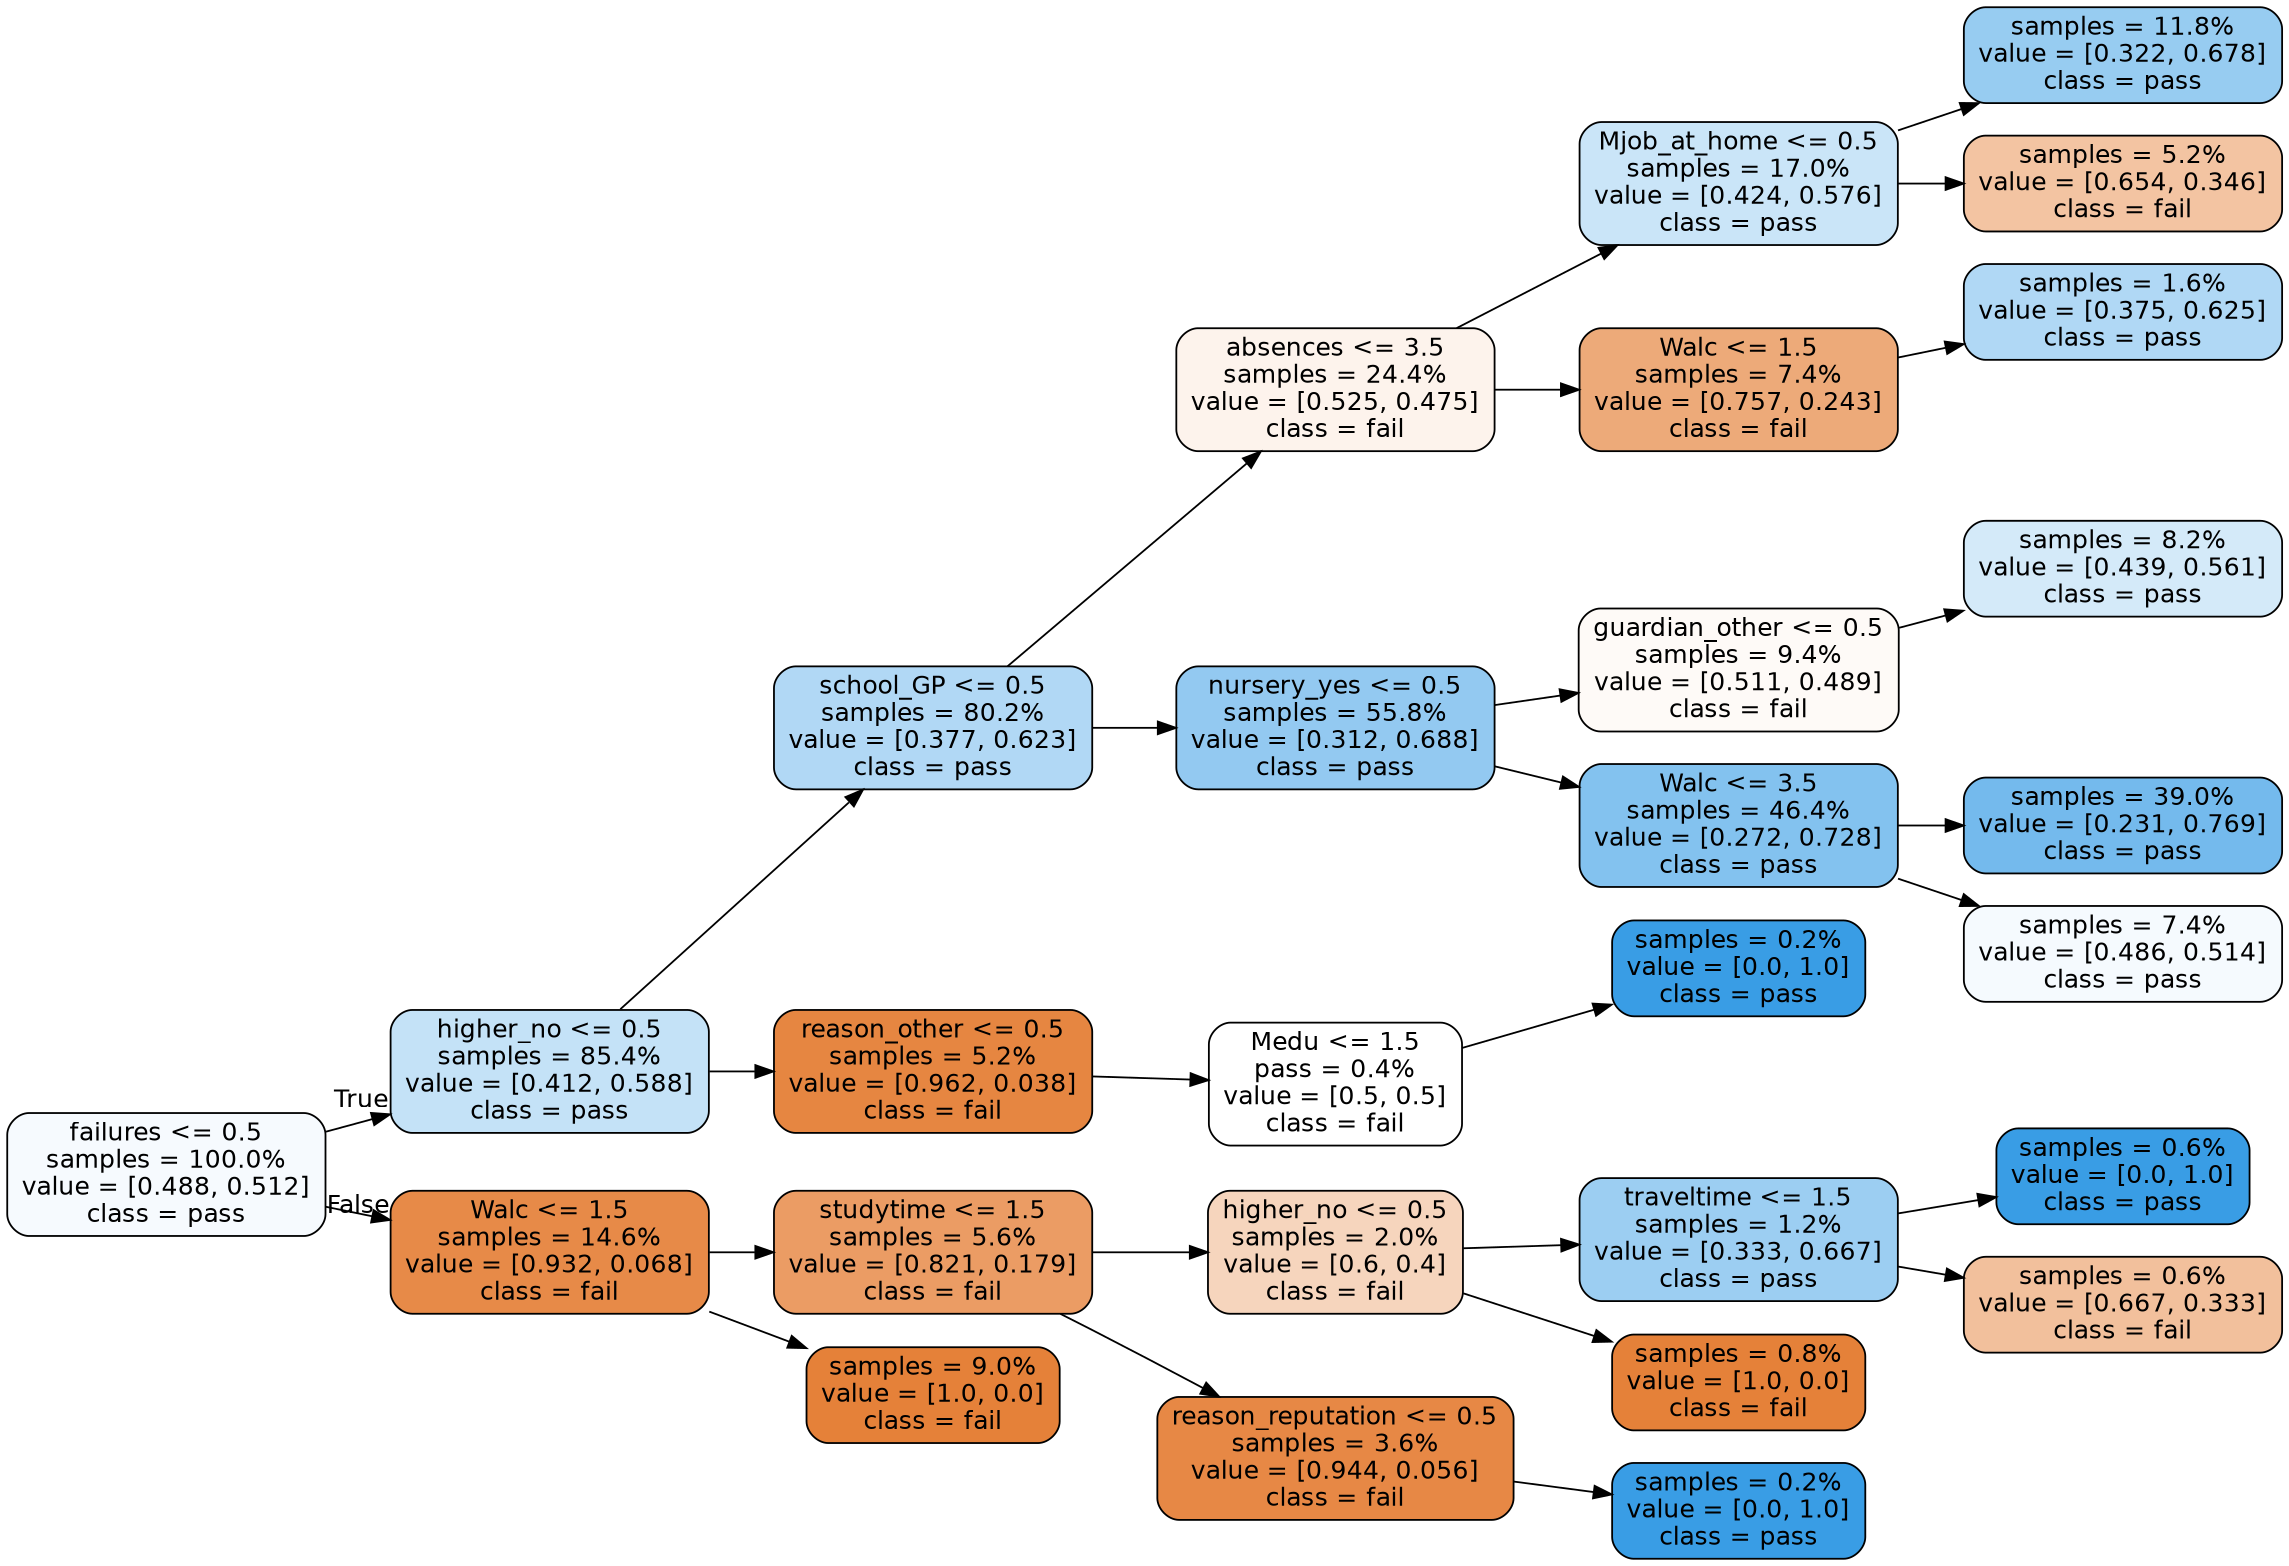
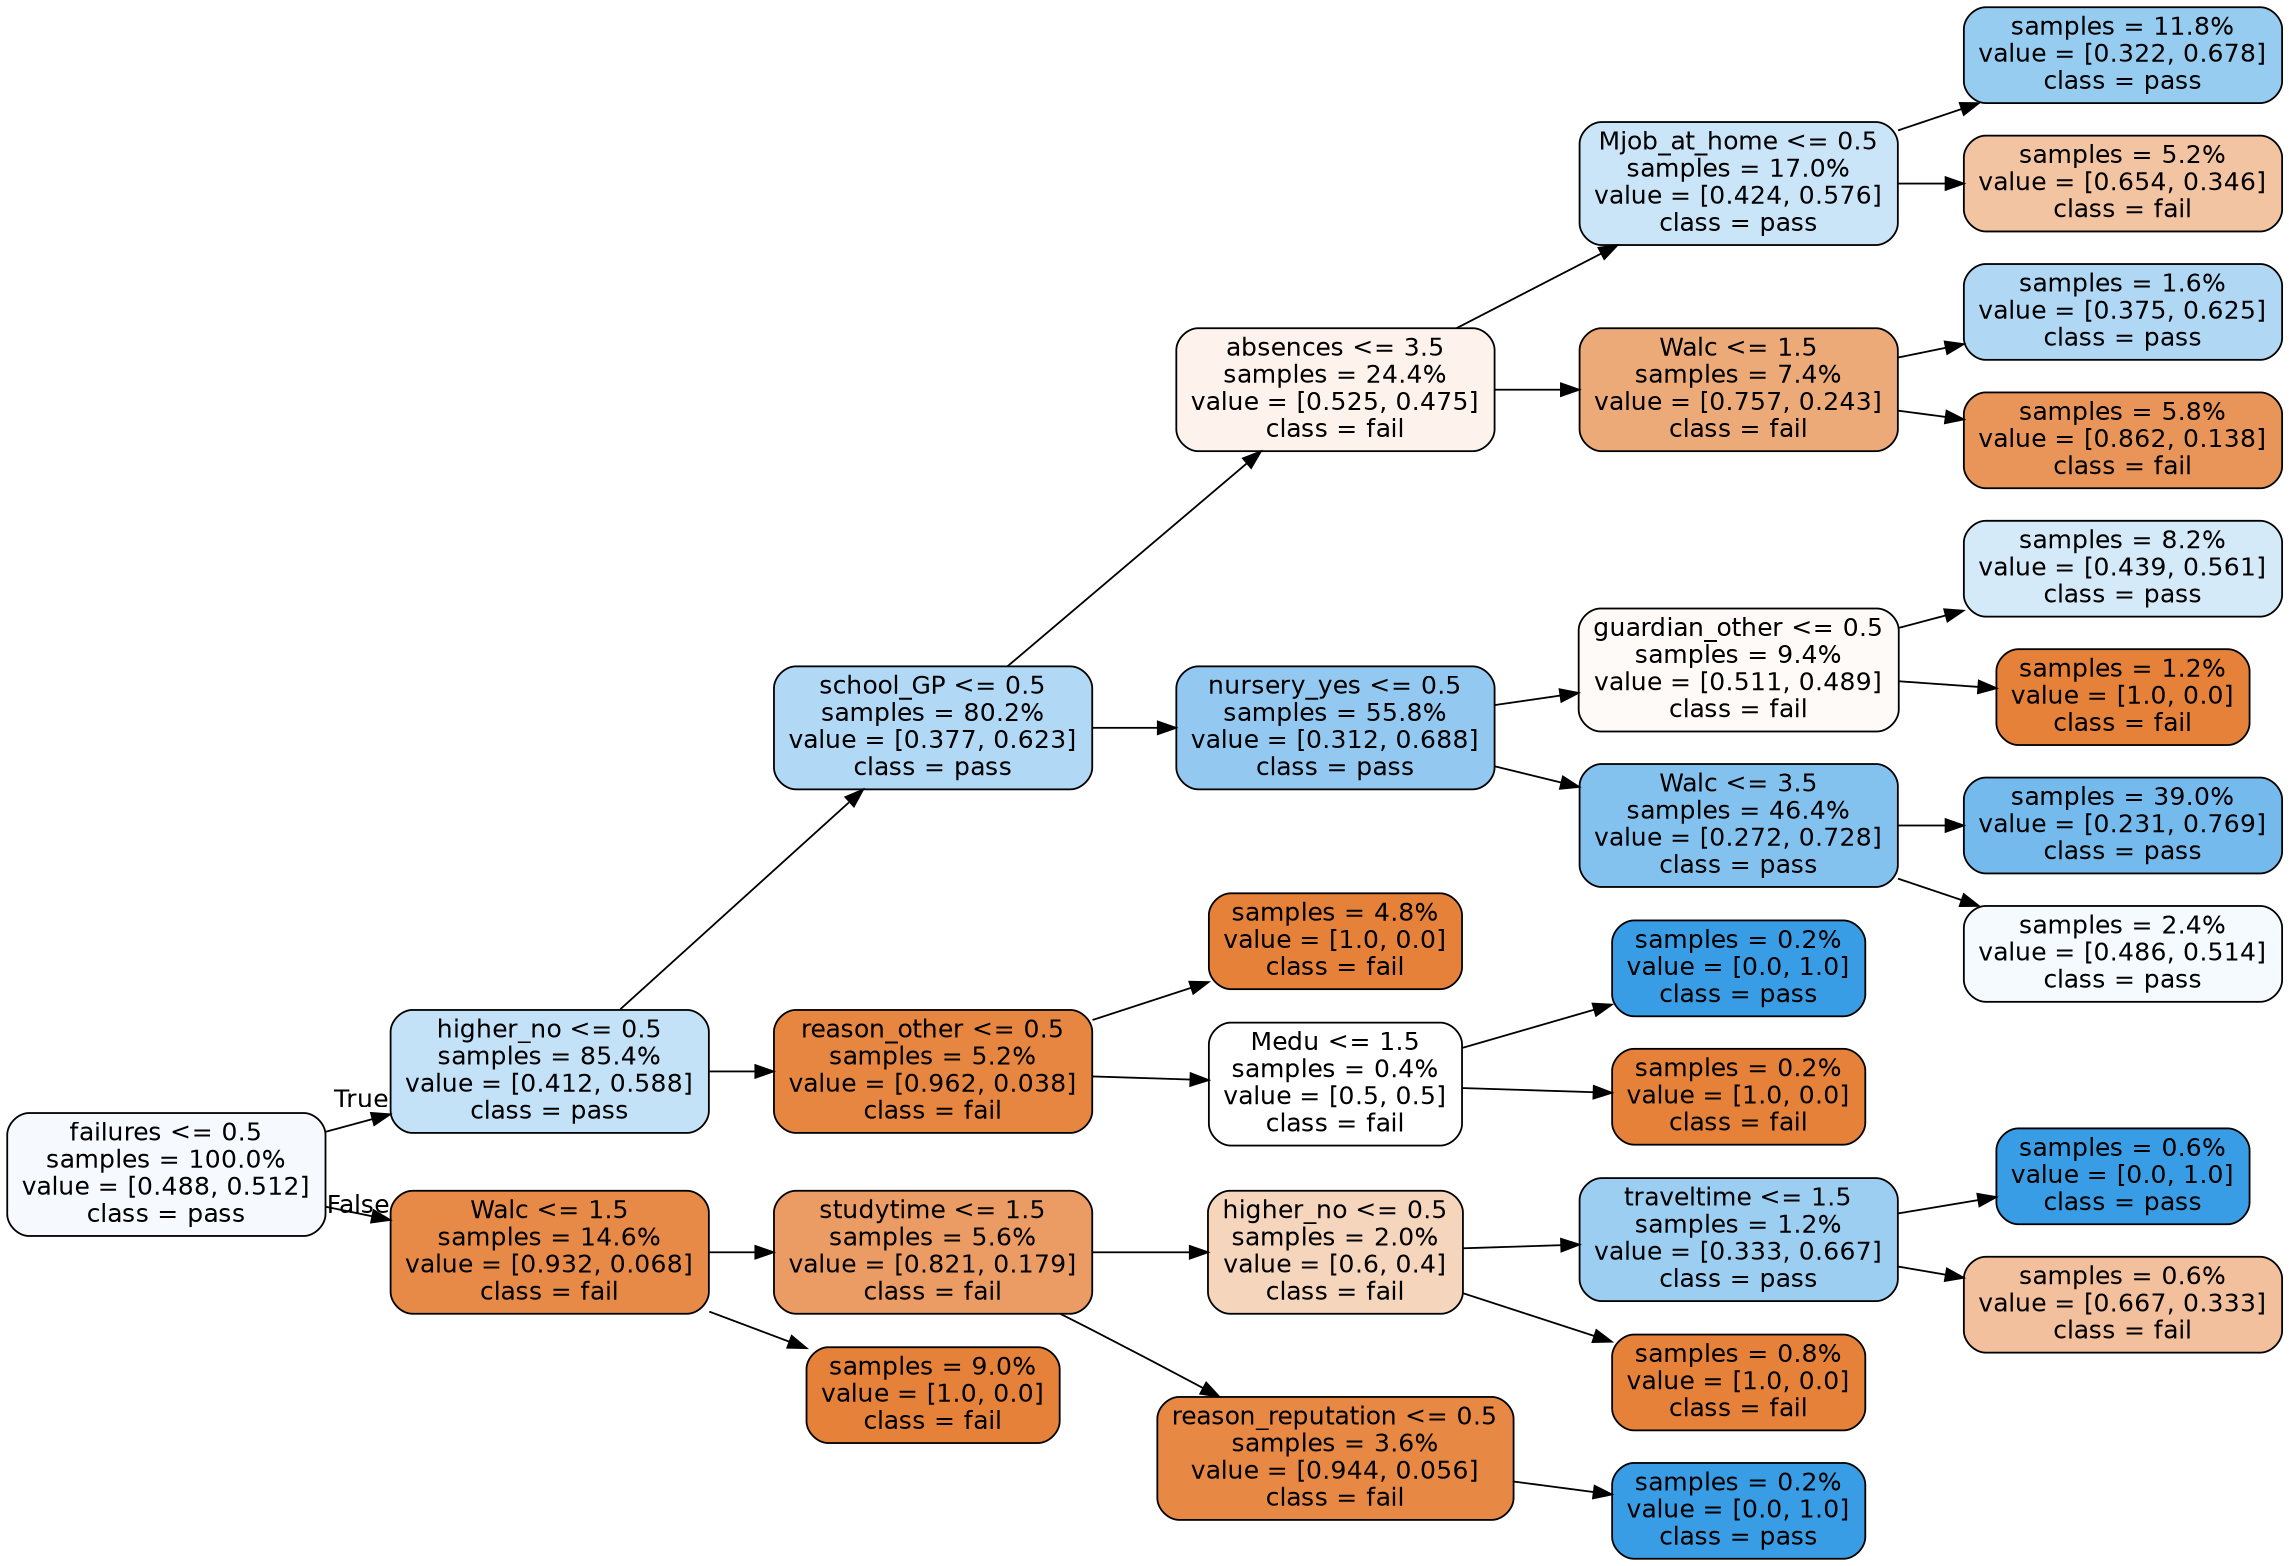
node "samples = 5.8% value = [0.862, 0.138] class = fail": added
node "samples = 1.2% value = [1.0, 0.0] class = fail": added
node "samples = 4.8% value = [1.0, 0.0] class = fail": added
node "samples = 7.4% value = [0.486, 0.514] class = pass": label "samples = 7.4% value = [0.486, 0.514] class = pass" -> "samples = 2.4% value = [0.486, 0.514] class = pass"
node "Medu <= 1.5 pass = 0.4% value = [0.5, 0.5] class = fail": label "Medu <= 1.5 pass = 0.4% value = [0.5, 0.5] class = fail" -> "Medu <= 1.5 samples = 0.4% value = [0.5, 0.5] class = fail"
node "samples = 0.2% value = [1.0, 0.0] class = fail": added
